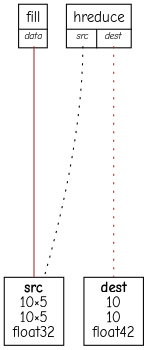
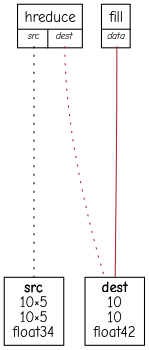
edge "fill" -- "src": now "fill" -- "dest"
node "src": text "float32" -> "float34"
